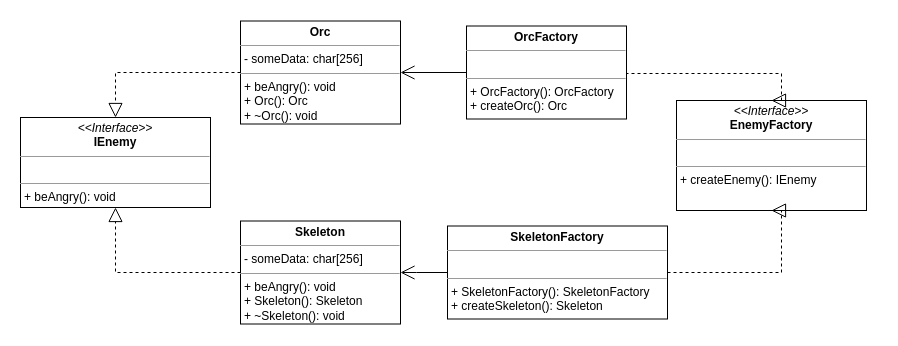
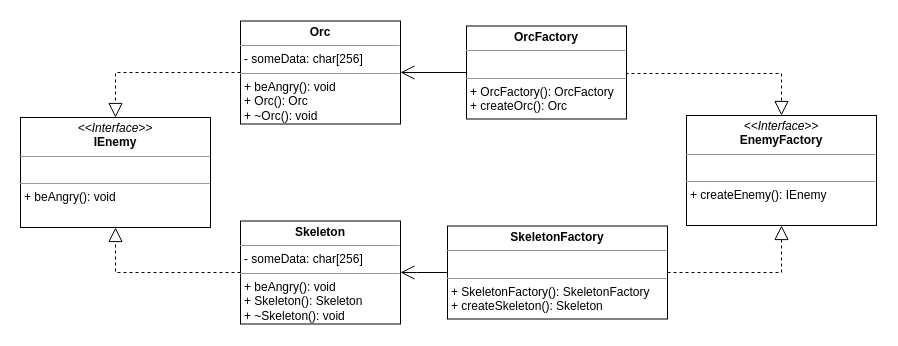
node "<<Interface>> EnemyFactory + createEnemy(): IEnemy": moved (772, 156) -> (782, 171)
node "<<Interface>> IEnemy + beAngry(): void": size 190x90 -> 190x110
